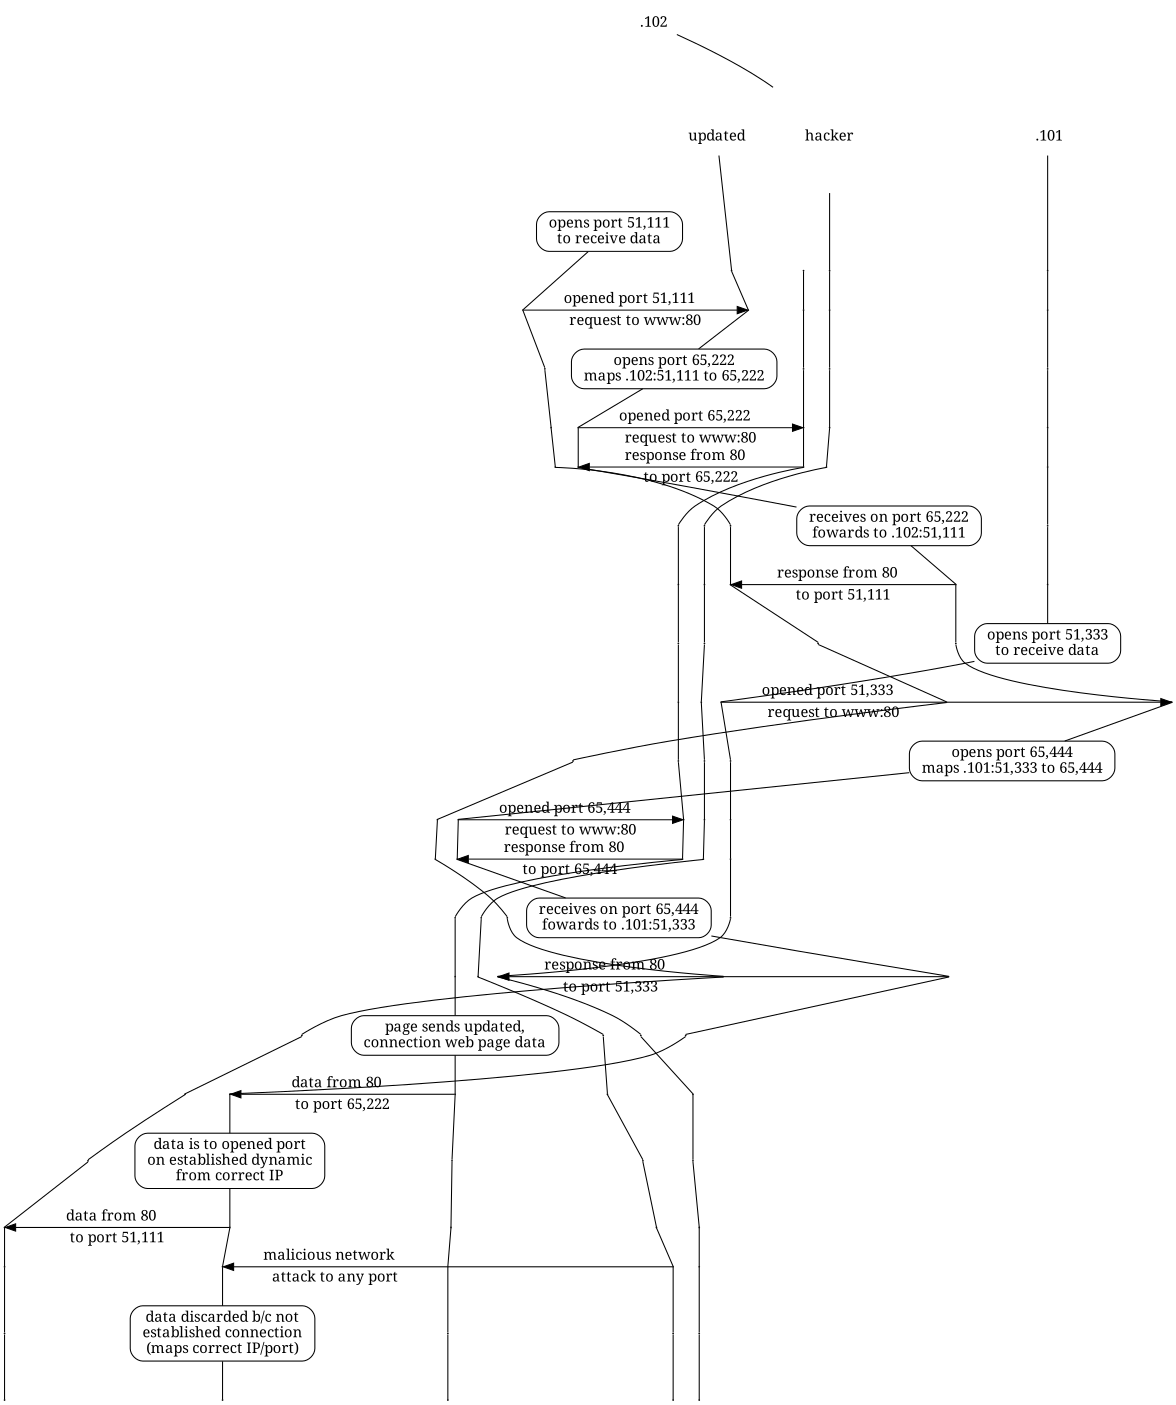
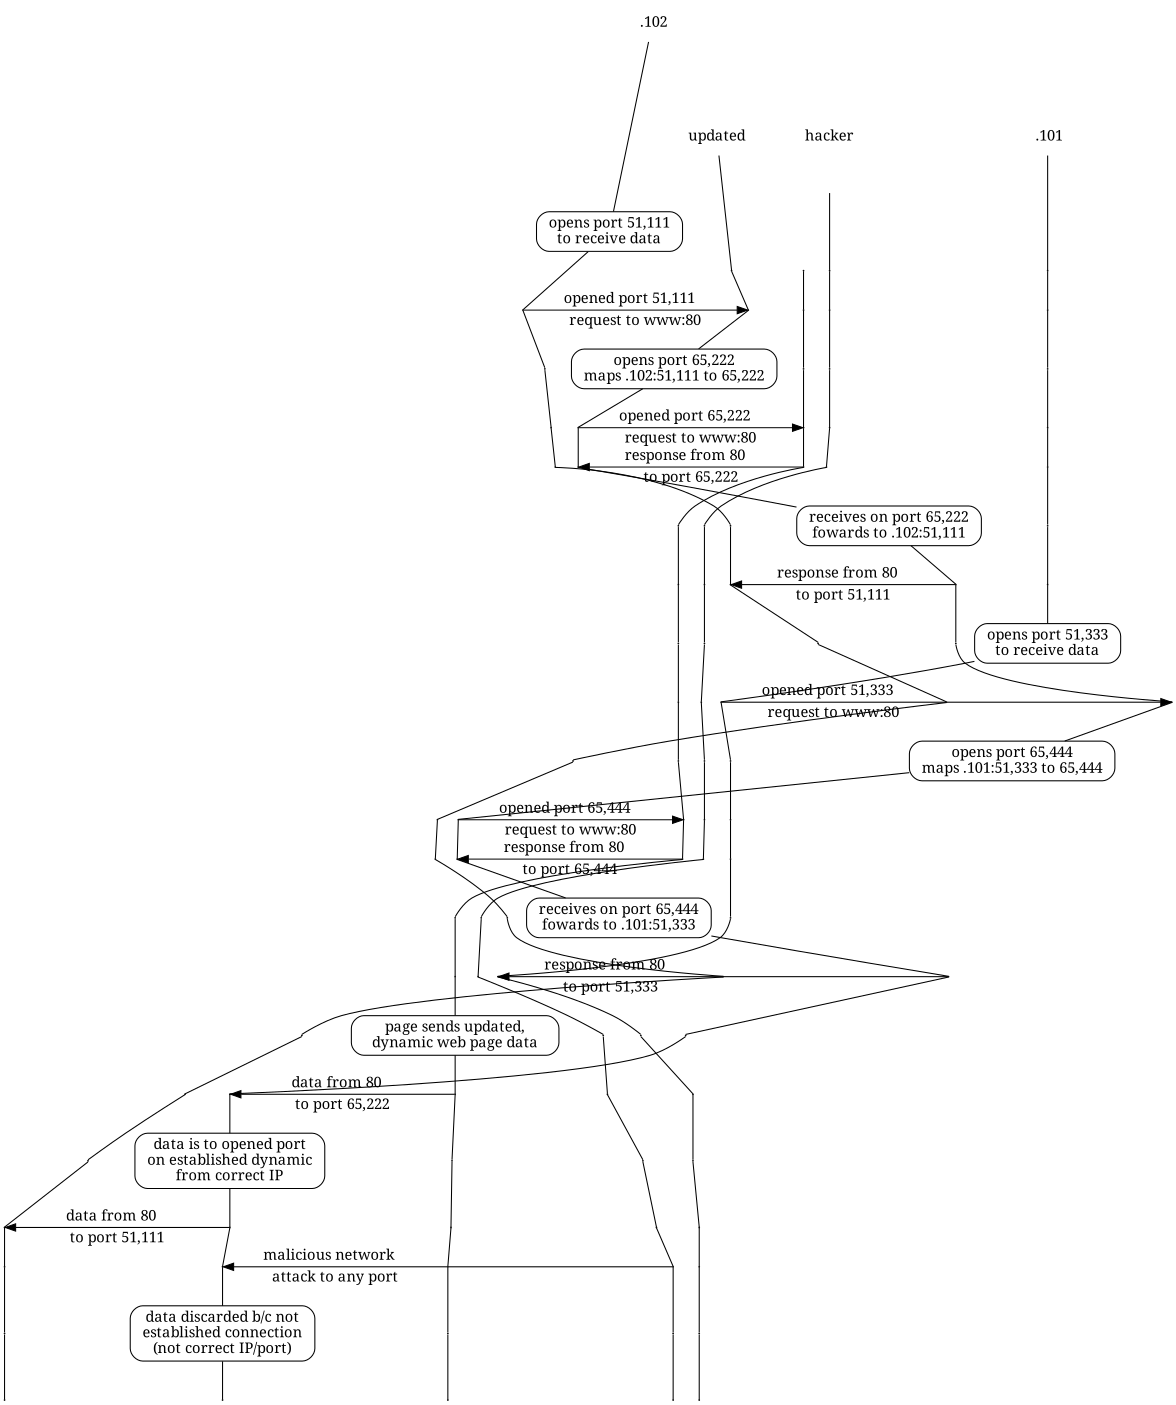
edge ".102" -- "hacker": now ".102" -- "opens port 51,111"
node "page sends updated,": text "connection web page data" -> "dynamic web page data"
node "data discarded b/c not": text "(maps correct IP/port)" -> "(not correct IP/port)"
